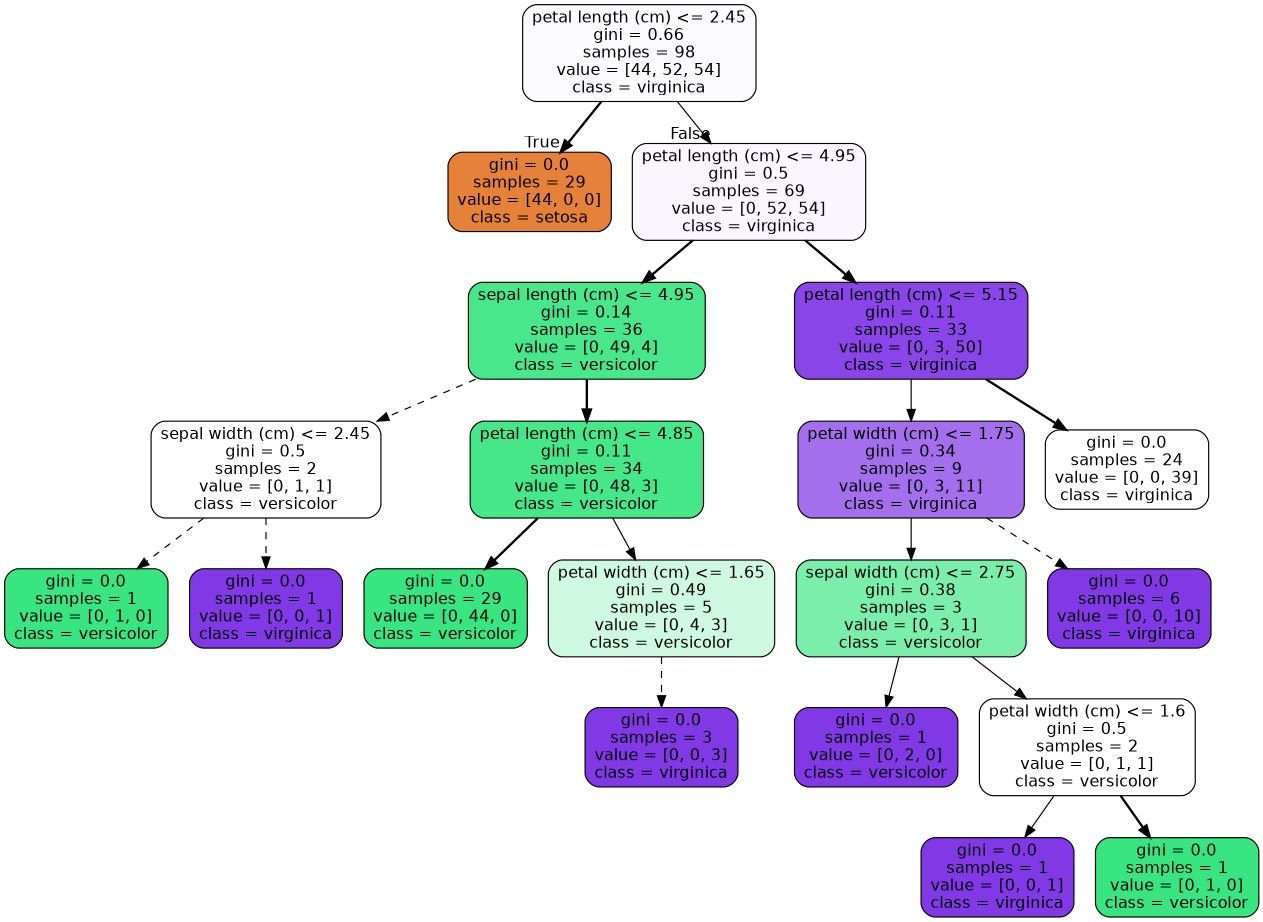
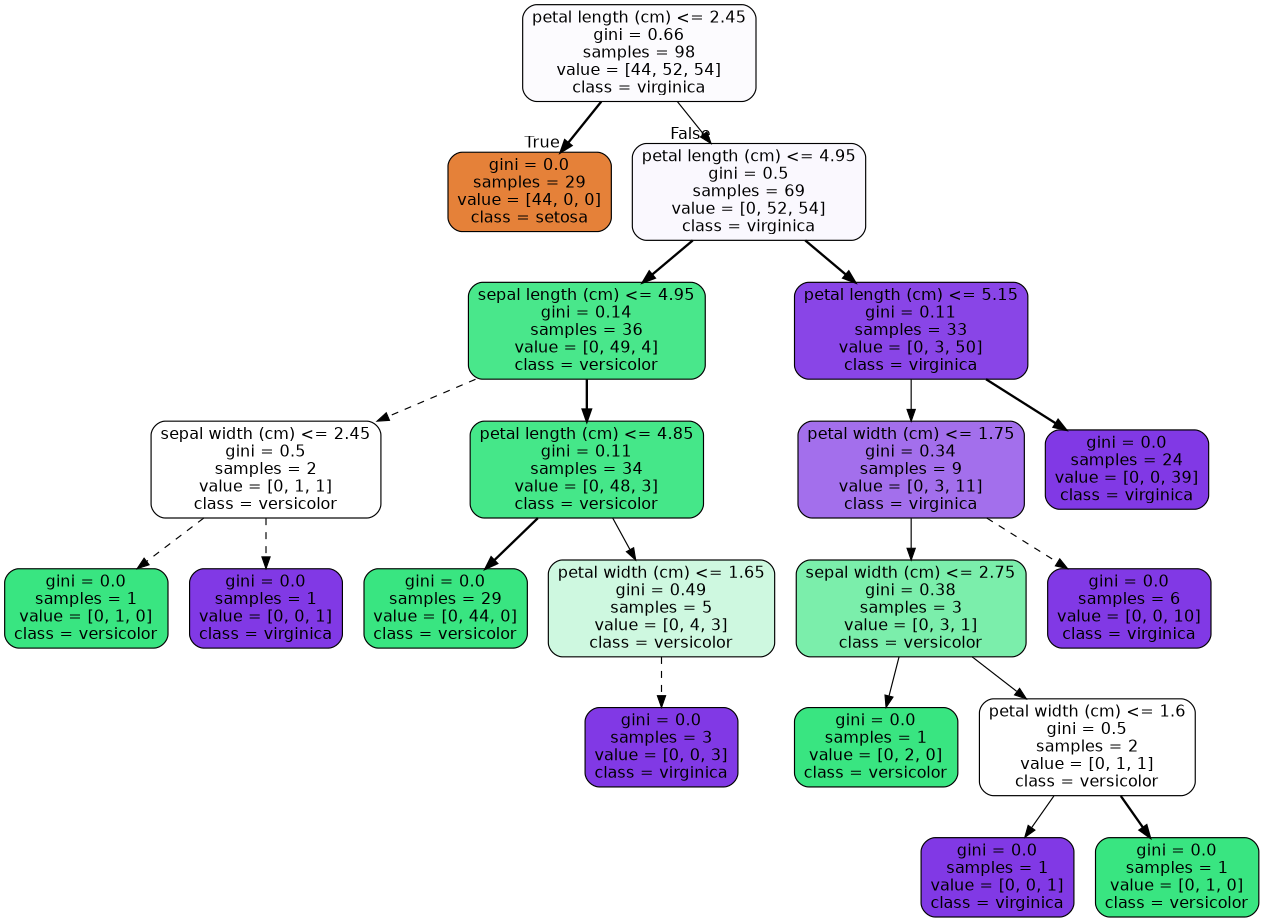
node "gini = 0.0 samples = 24 value = [0, 0, 39] class = virginica": fillcolor #ffffff -> #8139e5
node "gini = 0.0 samples = 1 value = [0, 2, 0] class = versicolor": fillcolor #8139e5 -> #39e581
